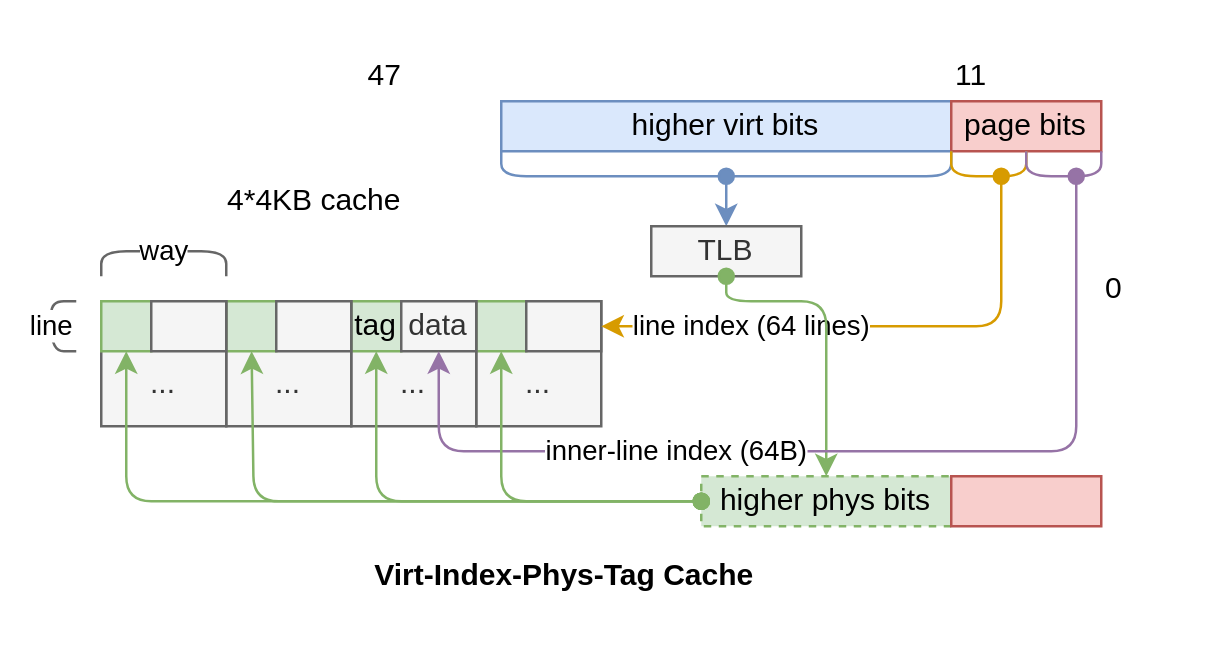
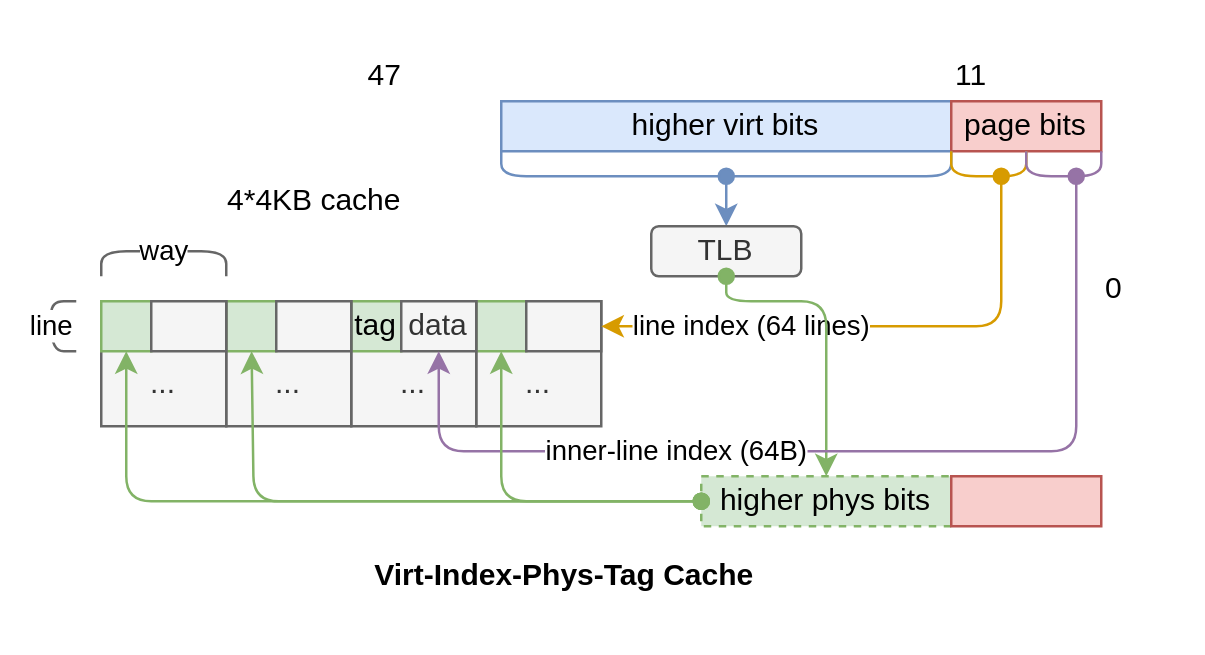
node "TLB": shape rectangle -> rounded rectangle
edge "tag" -- "higher phys bits": removed
